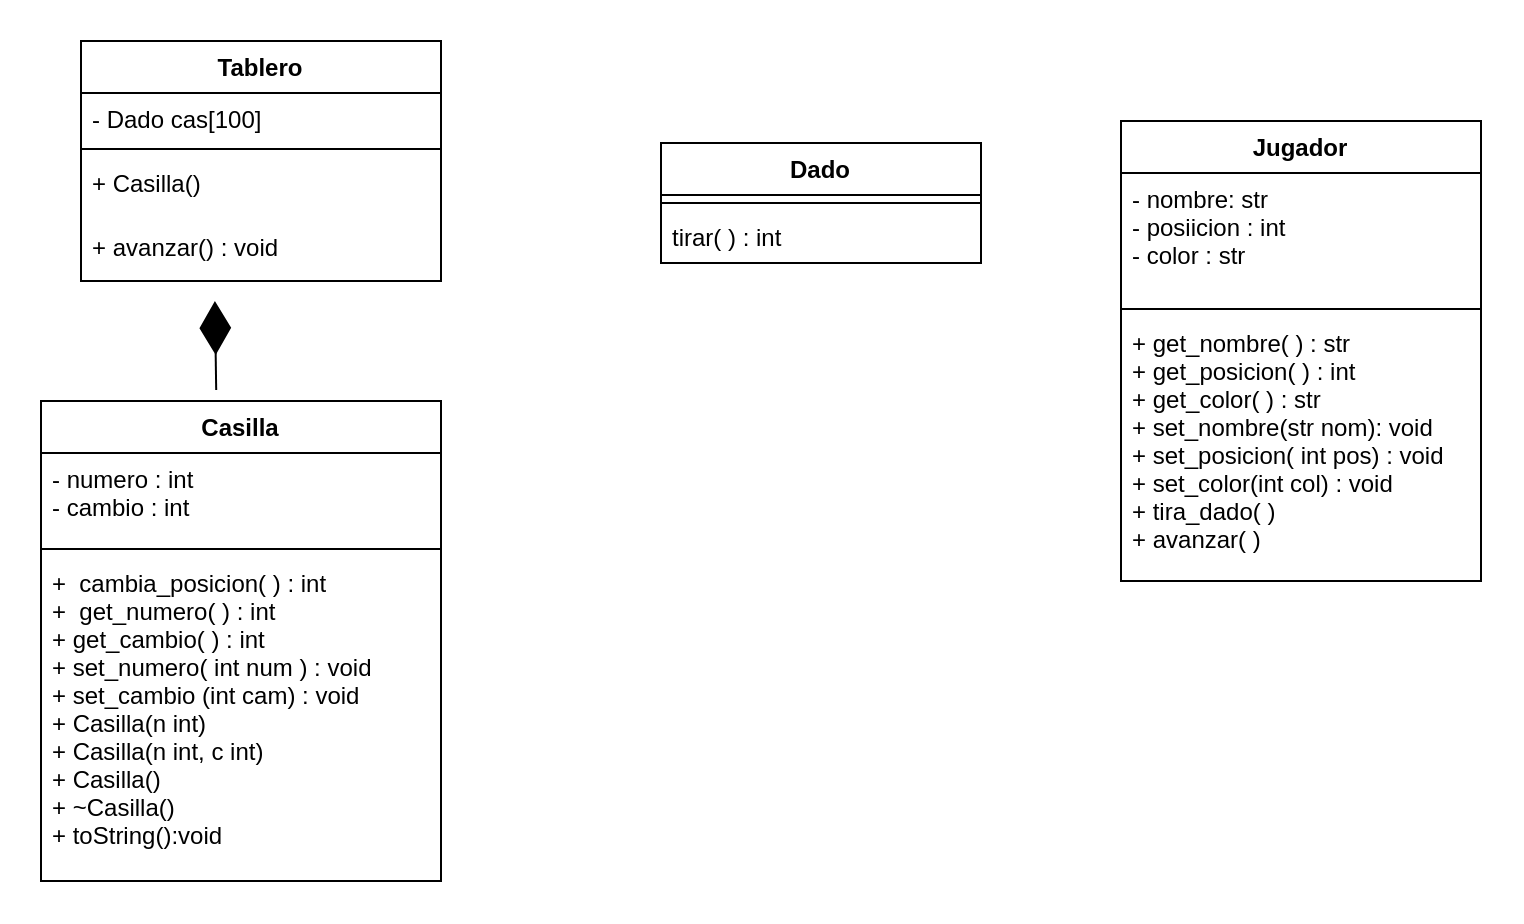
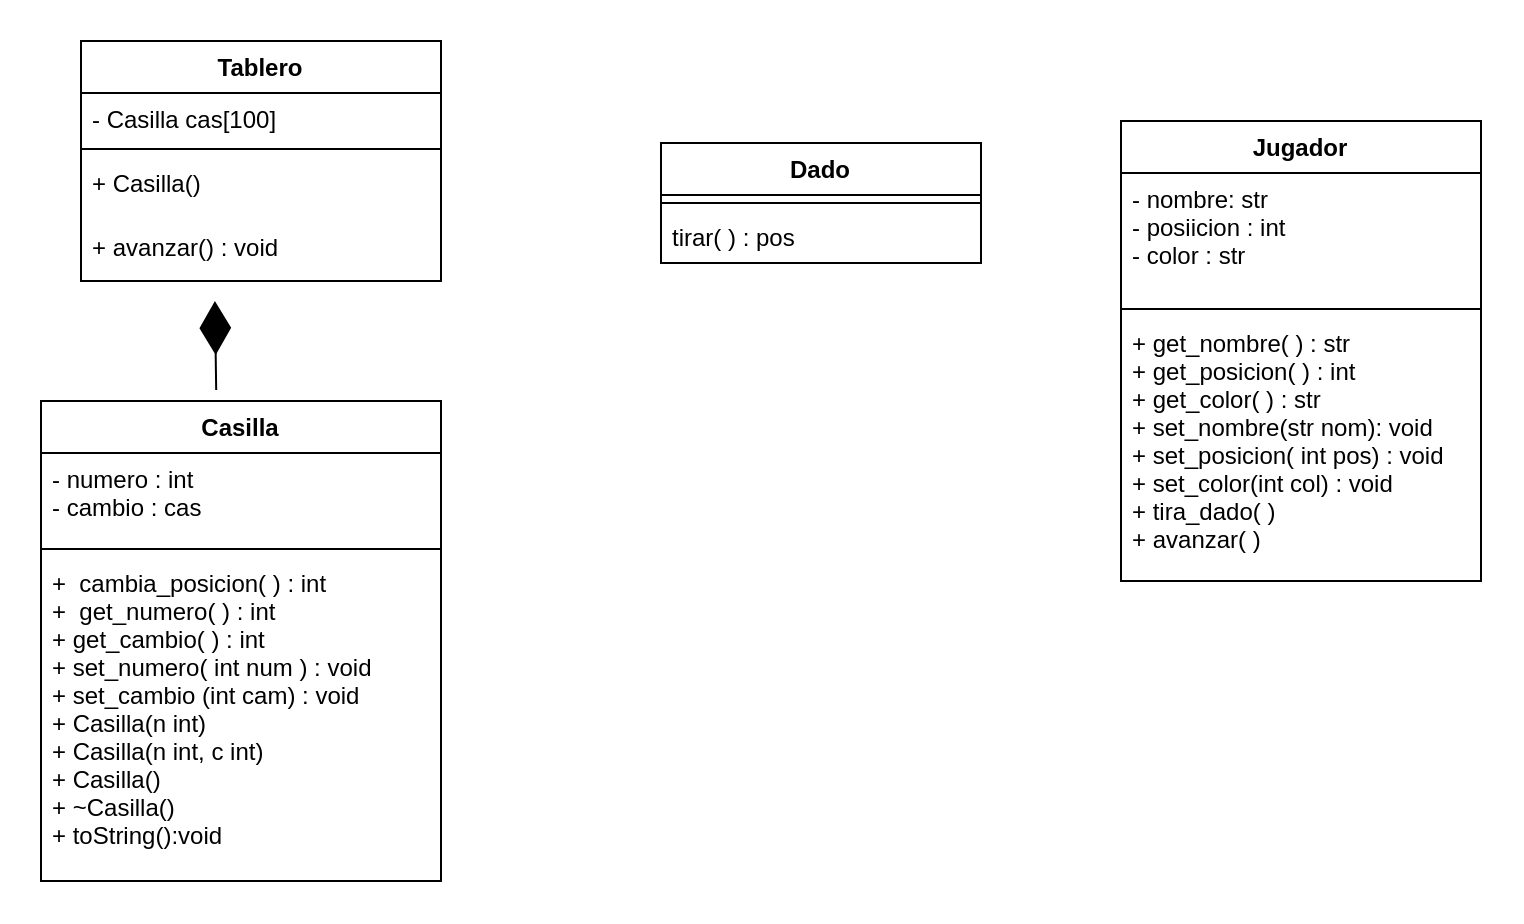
node "- Dado cas[100]": label "- Dado cas[100]" -> "- Casilla cas[100]"
node "tirar( ) : int": label "tirar( ) : int" -> "tirar( ) : pos"
node "- numero : int - cambio : int": label "- numero : int - cambio : int" -> "- numero : int - cambio : cas"
